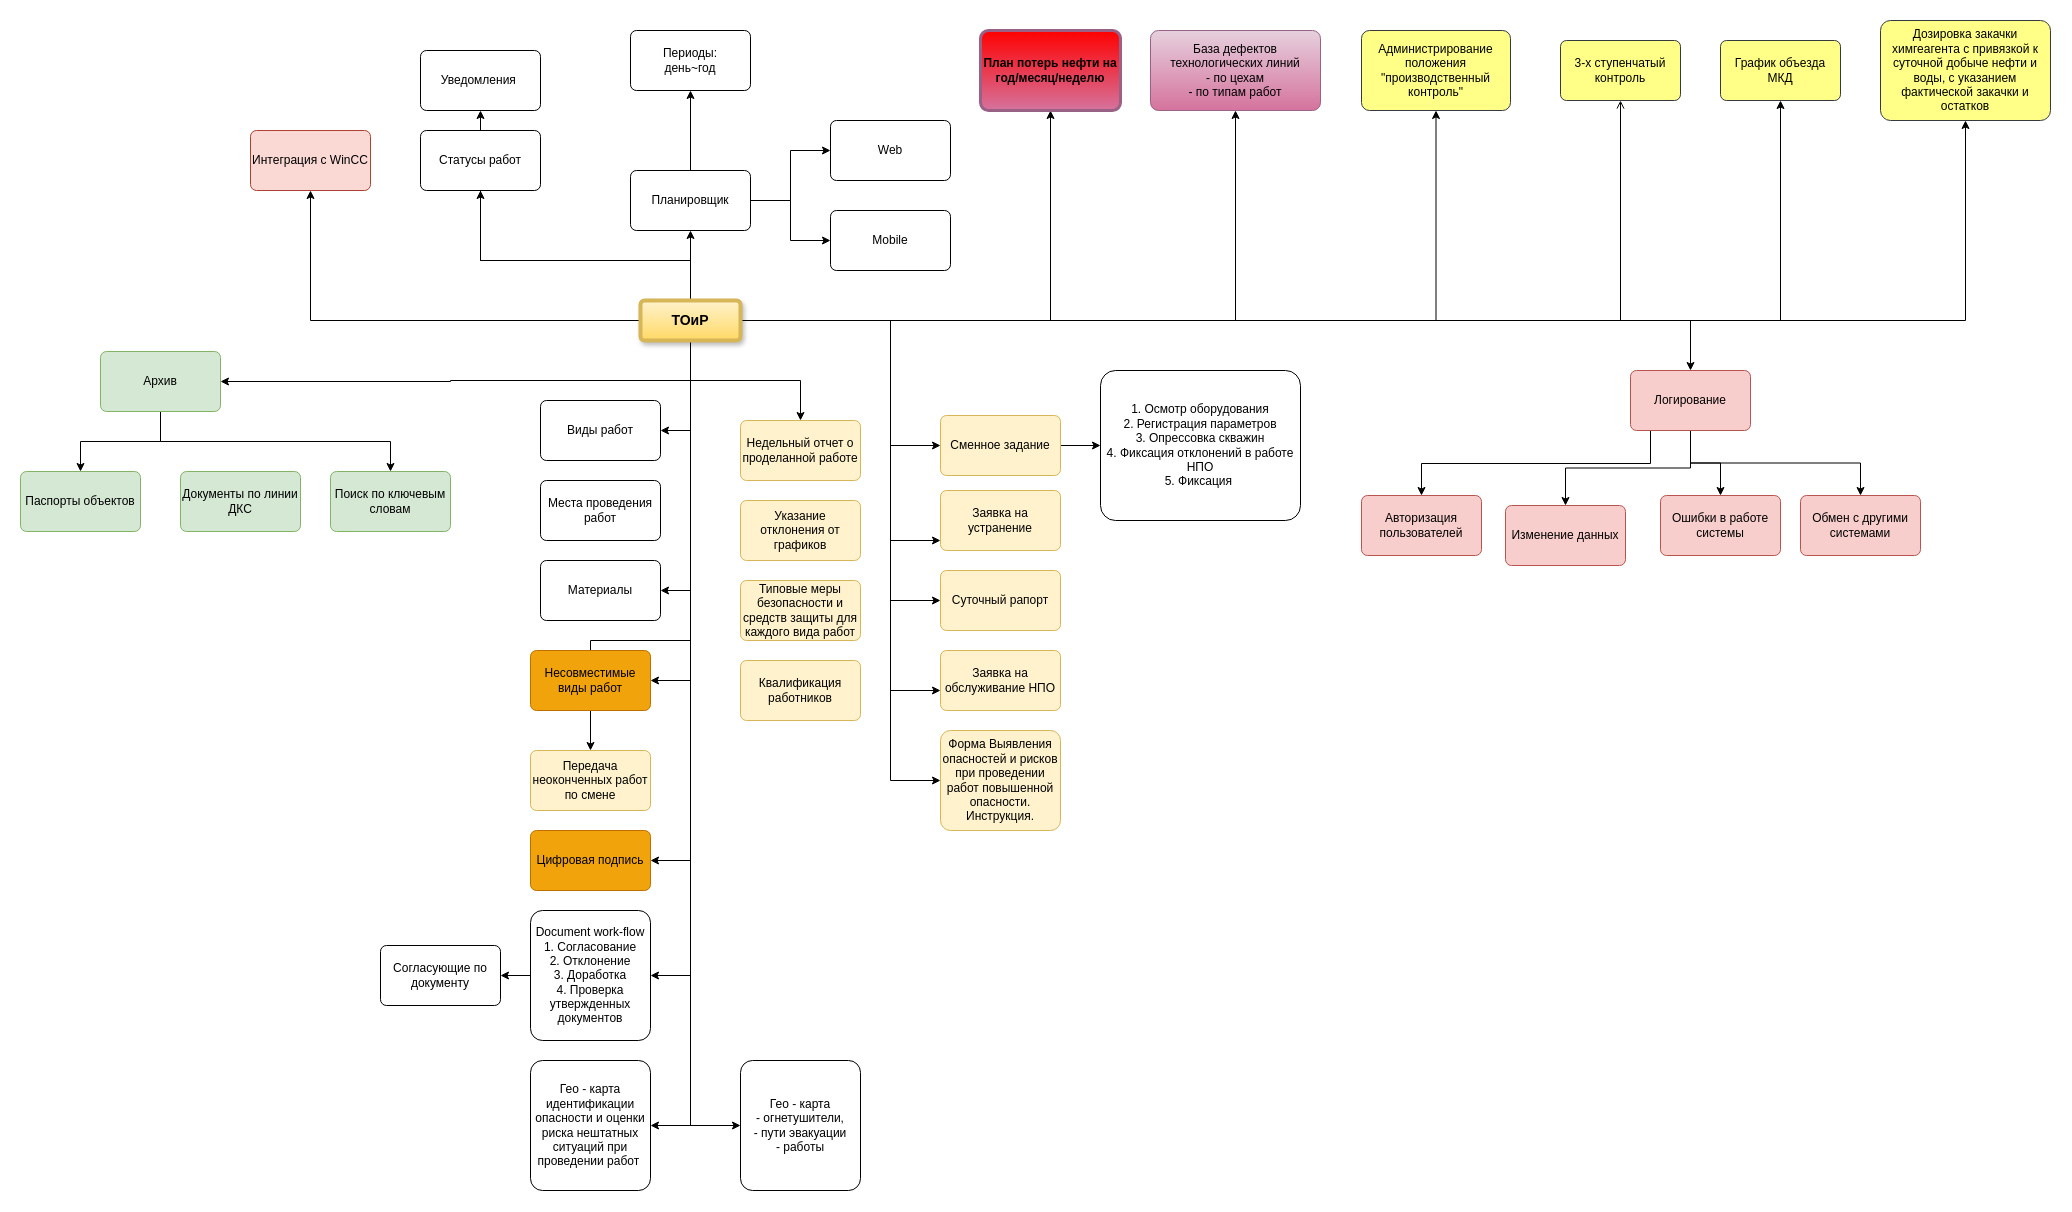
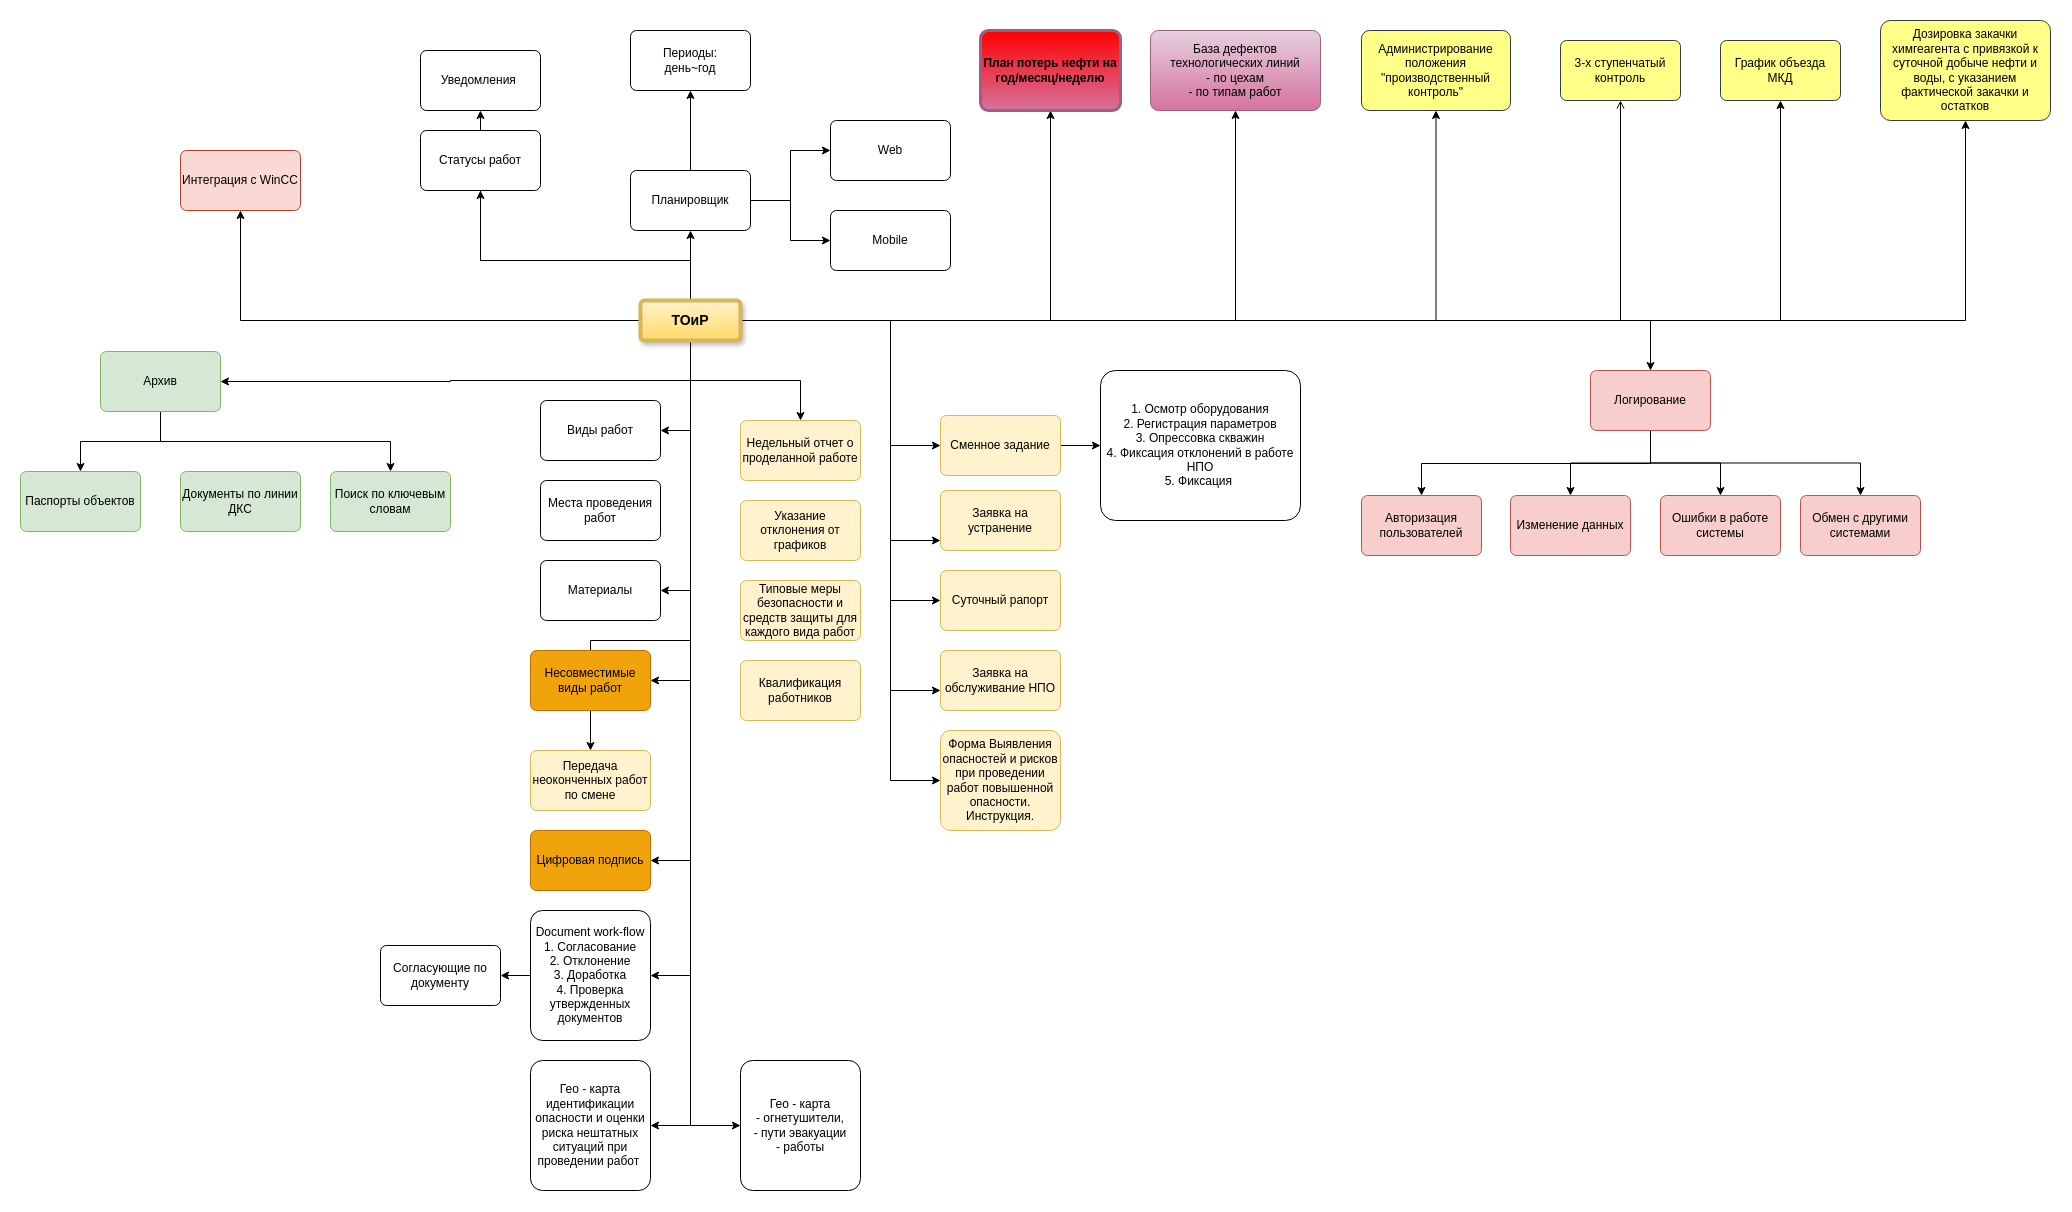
node "Интеграция с WinCC": moved (311, 161) -> (241, 181)
node "Логирование": moved (1691, 401) -> (1651, 401)
node "Изменение данных": moved (1566, 536) -> (1571, 526)
